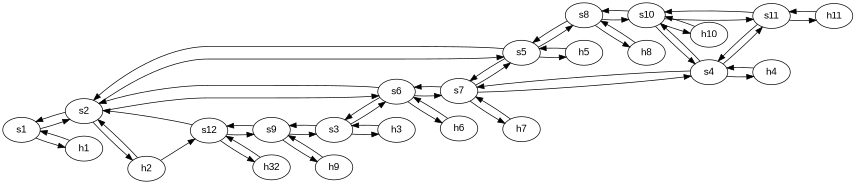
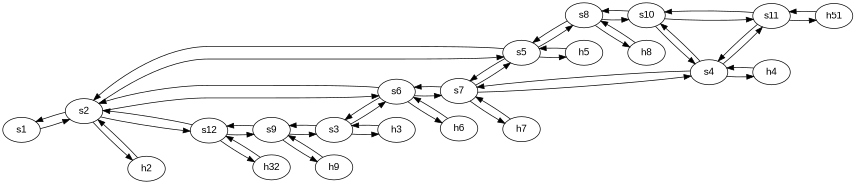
node "h11": label "h11" -> "h51"
node "h10": removed
node "h1": removed
edge "h2" -> "s12": now "s2" -> "s12"
